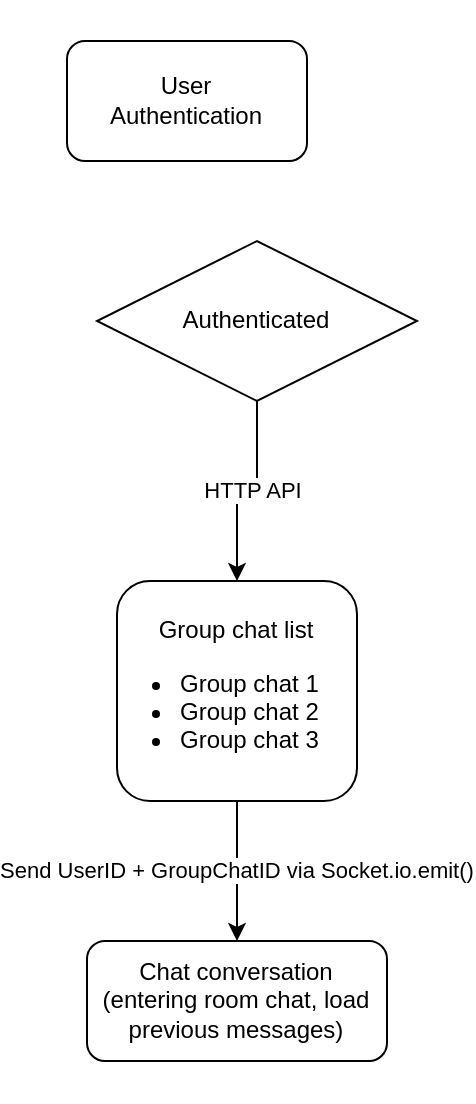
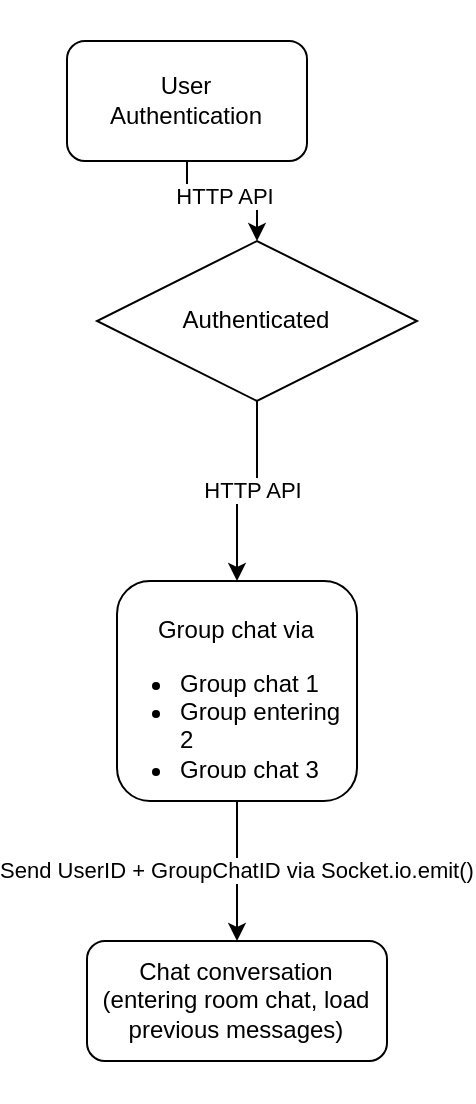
edge "User Authentication" -> "Authenticated": added, label "HTTP API"
node "Group chat list": label "Group chat list" -> "Group chat via"
node "Group chat 1 Group chat 2 Group chat 3": label "Group chat 1 Group chat 2 Group chat 3" -> "Group chat 1 Group entering 2 Group chat 3"
